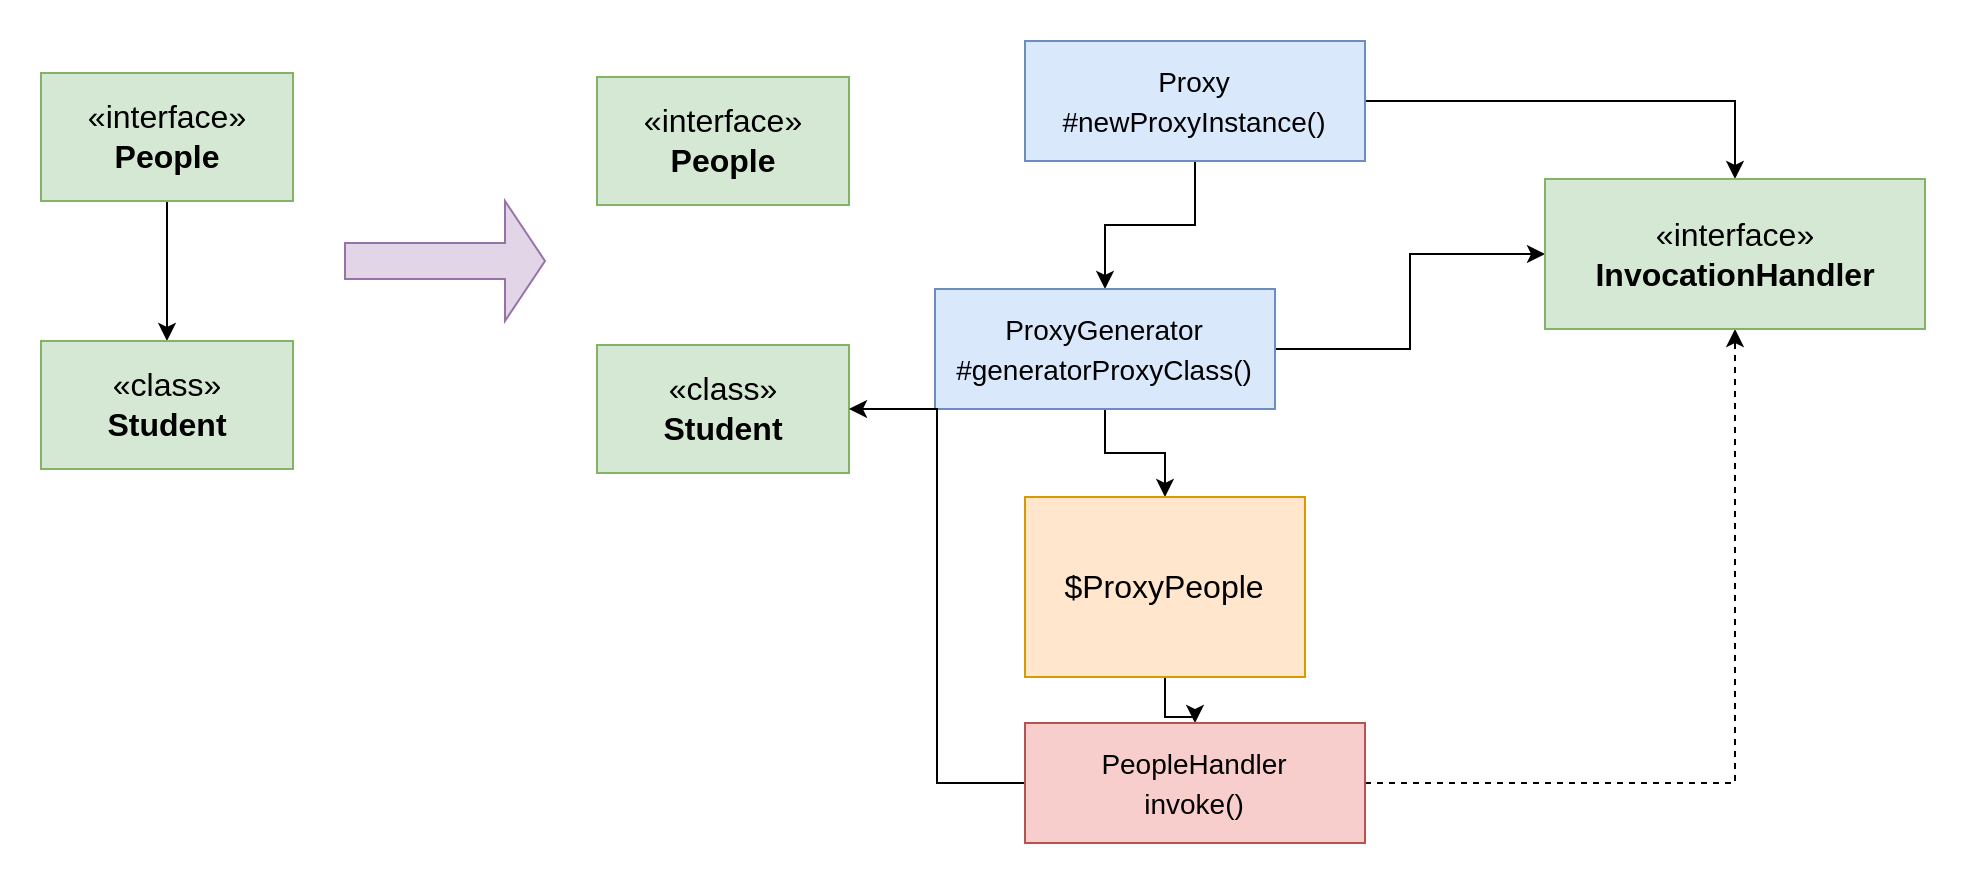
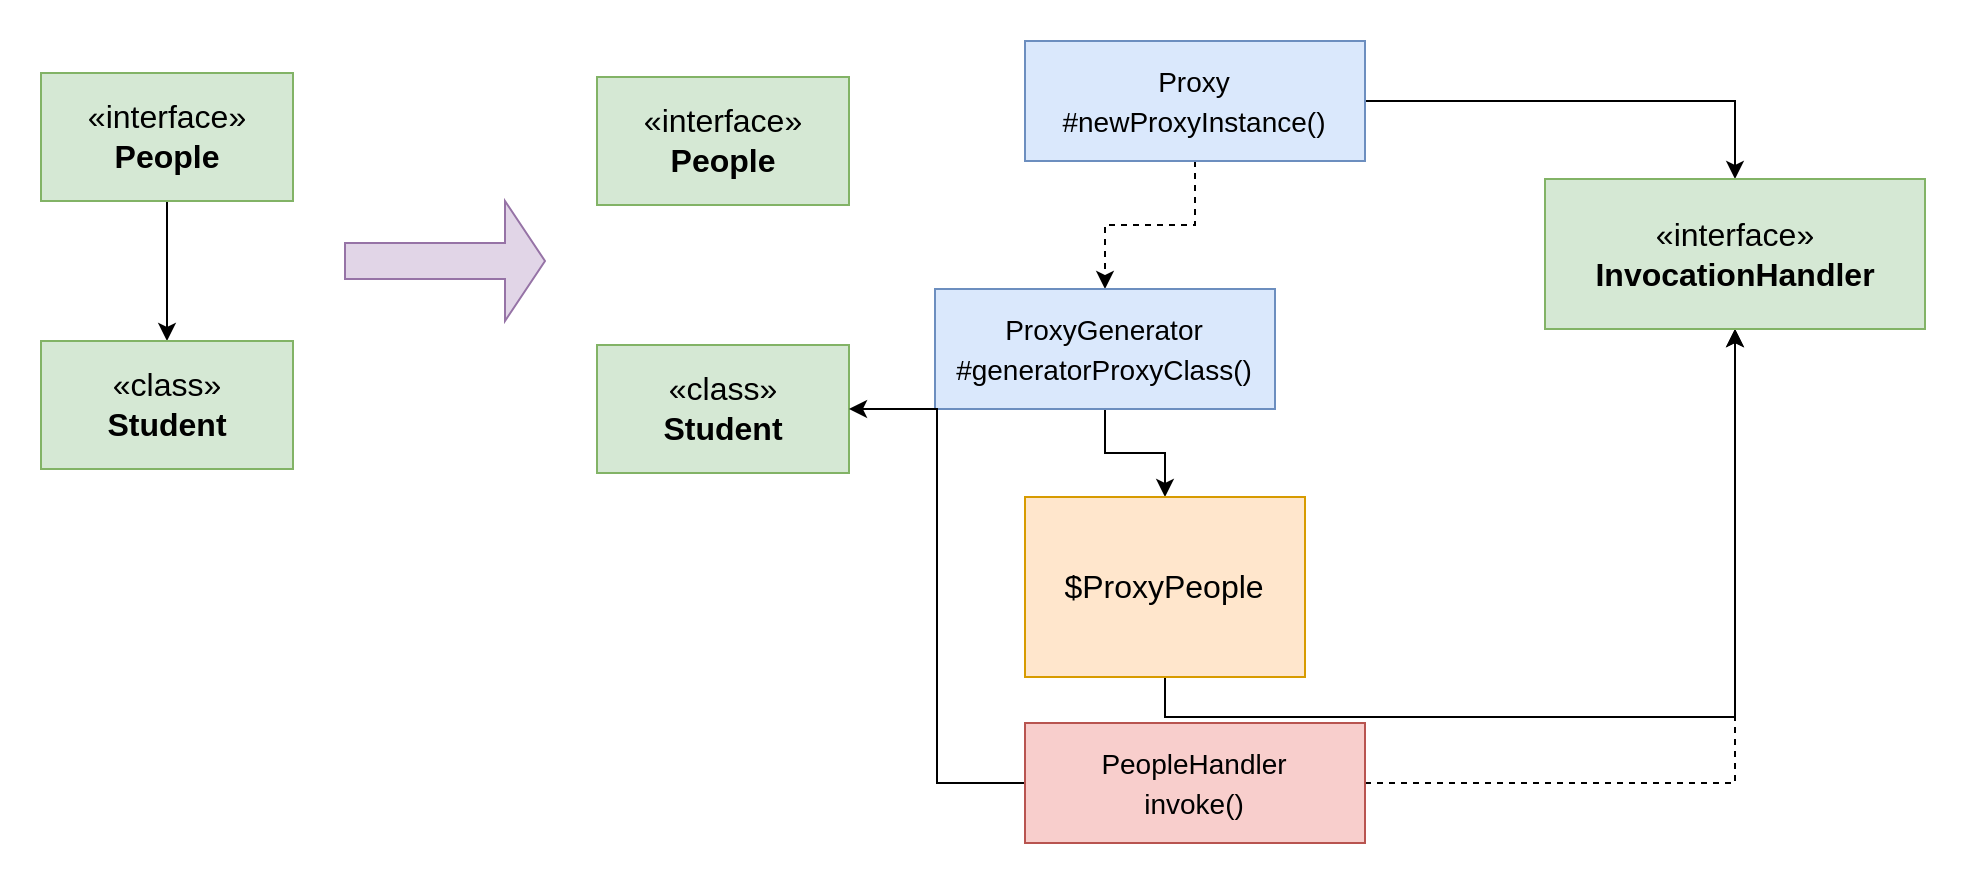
edge "Proxy #newProxyInstance()" -> "ProxyGenerator #generatorProxyClass()": style solid -> dashed
edge "ProxyGenerator #generatorProxyClass()" -> "«interface» InvocationHandler": removed
edge "$ProxyPeople" -> "PeopleHandler invoke()": now "$ProxyPeople" -> "«interface» InvocationHandler"
